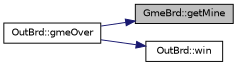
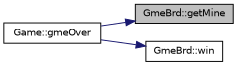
node "OutBrd::gmeOver": label "OutBrd::gmeOver" -> "Game::gmeOver"
node "OutBrd::win": label "OutBrd::win" -> "GmeBrd::win"
